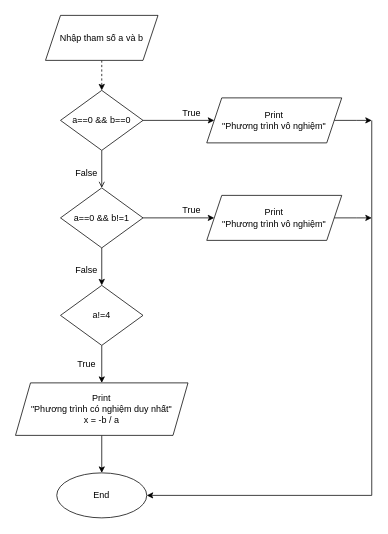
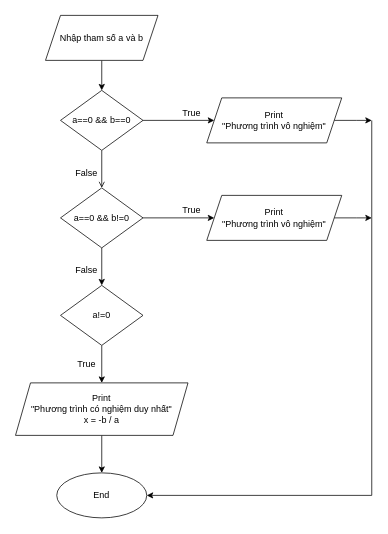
edge "Nhập tham số a và b" -> "a==0 && b==0": style dashed -> solid
node "a==0 && b!=1": label "a==0 && b!=1" -> "a==0 && b!=0"
node "a!=4": label "a!=4" -> "a!=0"
